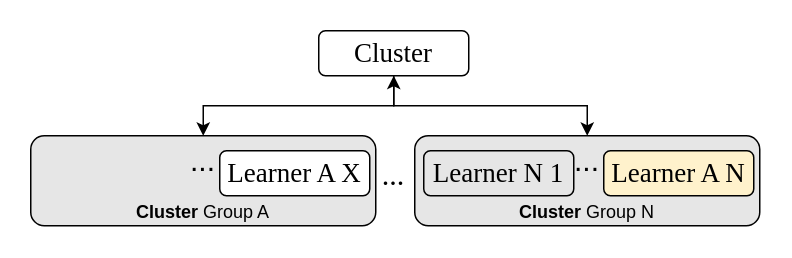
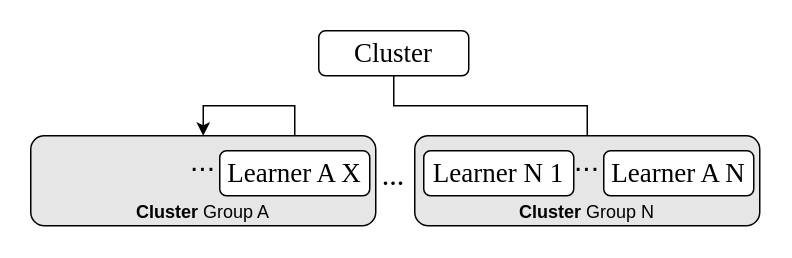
edge "Cluster" -- "... Cluster Group A": now "Learner A X" -- "... Cluster Group A"
edge "Cluster" -> "... Cluster Group N": arrowhead classic -> none
node "Learner N 1": fillcolor #e6e6e6 -> #ffffff
node "Learner A N": fillcolor #fff2cc -> #ffffff
